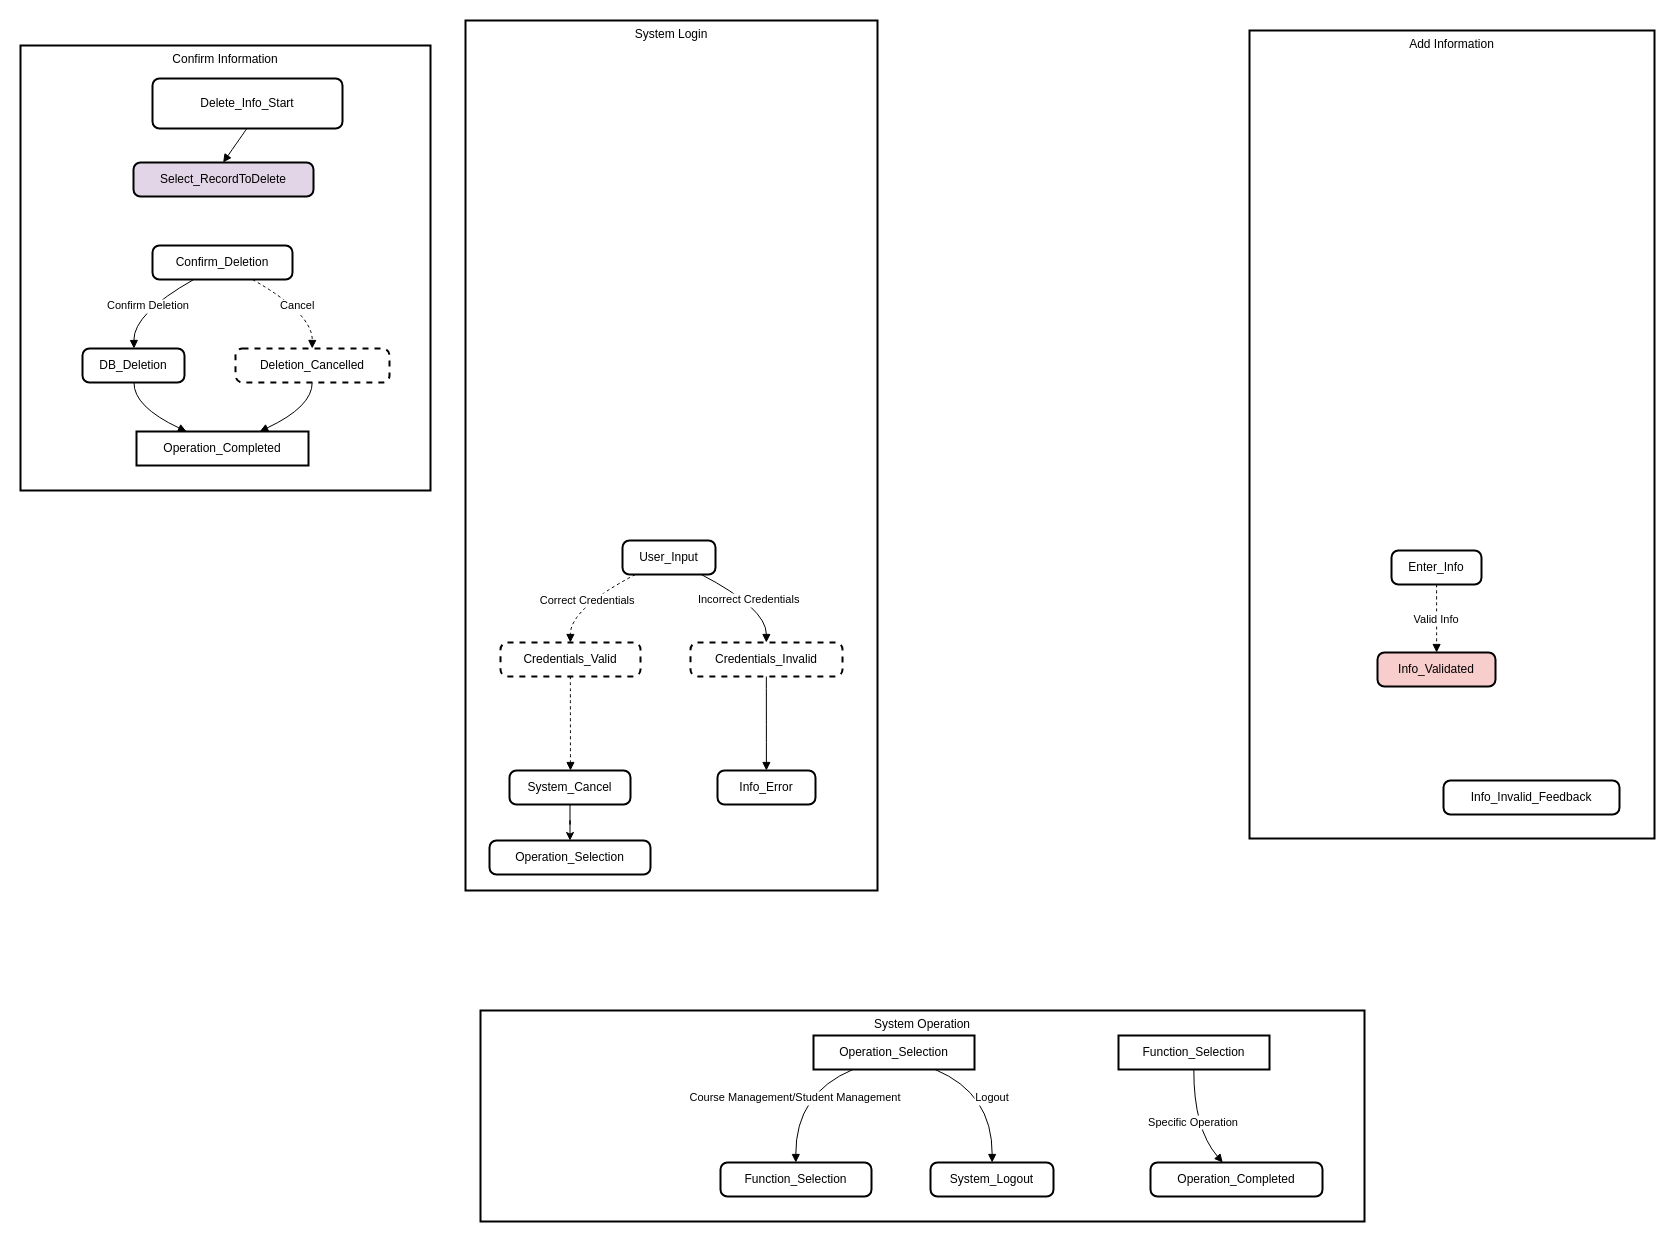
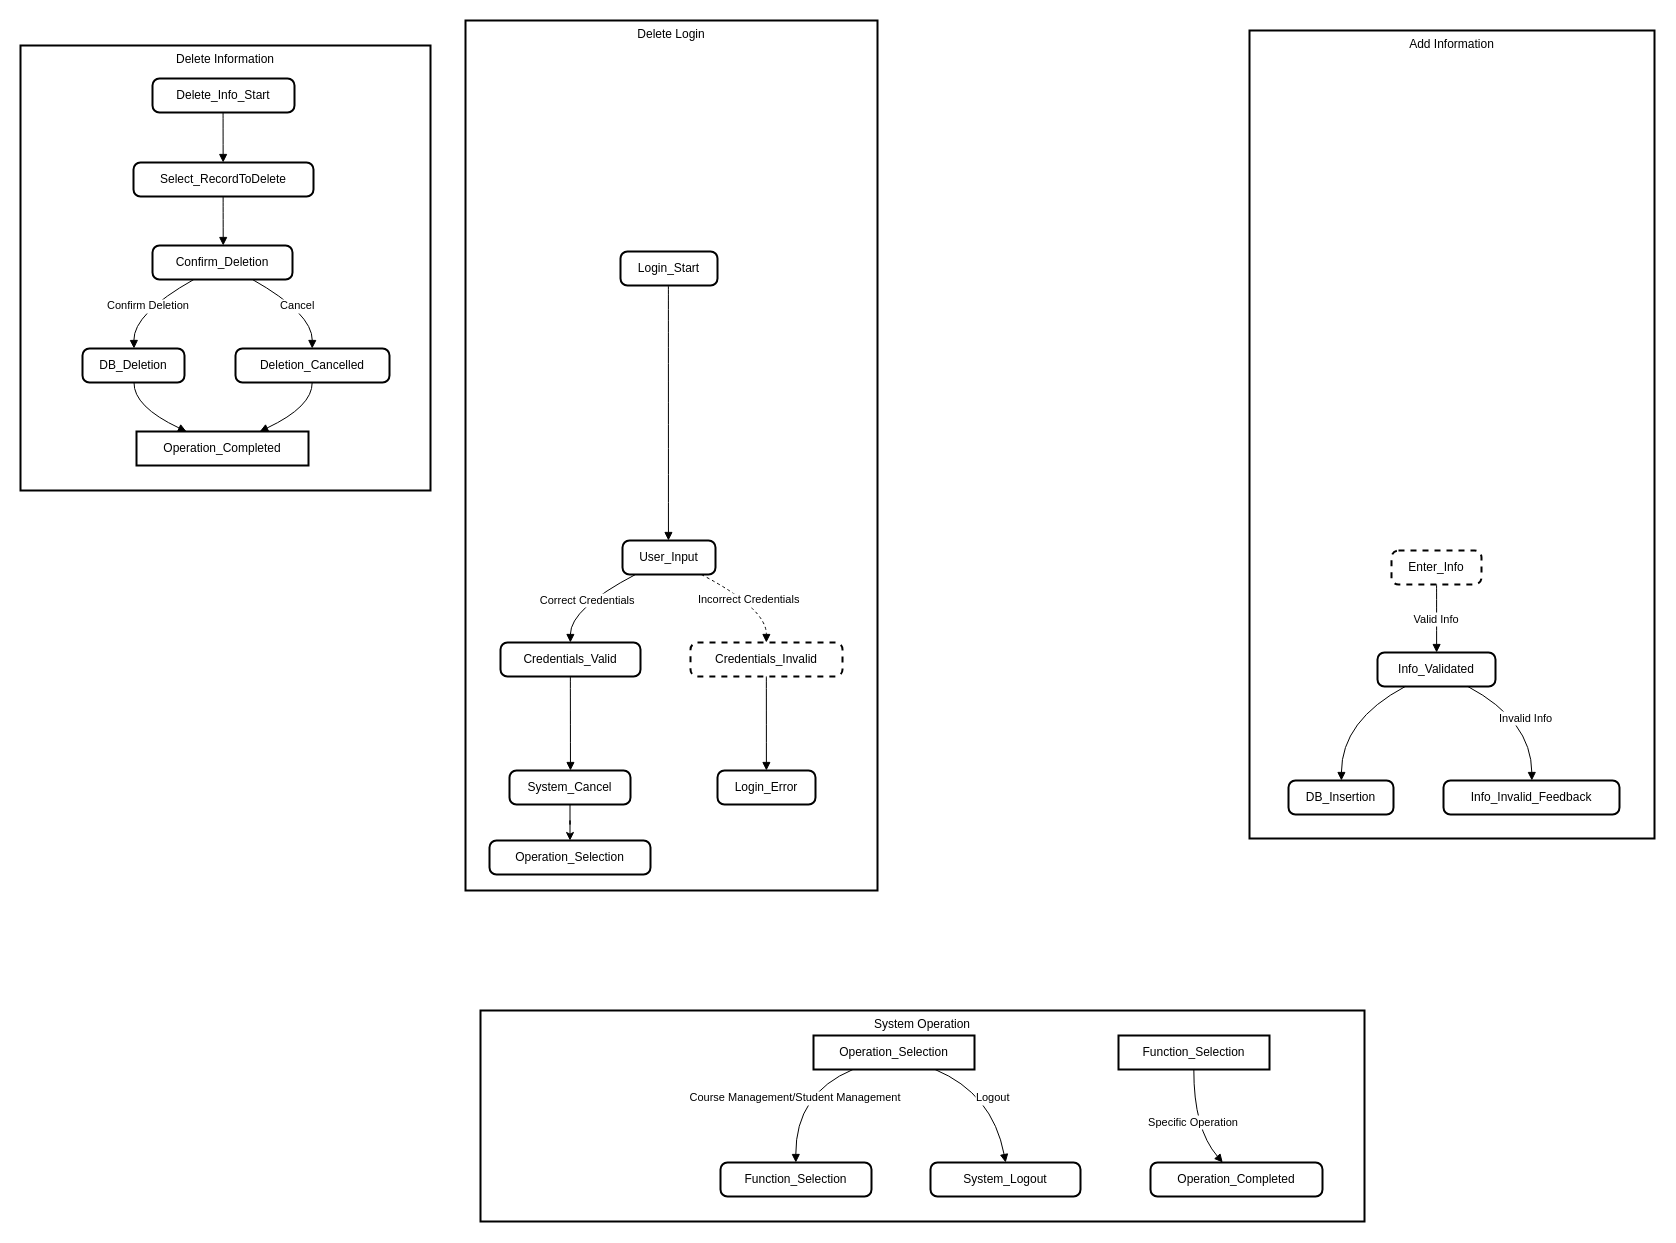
node "System Login": label "System Login" -> "Delete Login"
node "Confirm Information": label "Confirm Information" -> "Delete Information"
node "Delete_Info_Start": size 190x50 -> 142x34
node "Select_RecordToDelete": fillcolor #e1d5e7 -> #ffffff
edge "Select_RecordToDelete" -> "Confirm_Deletion": added
node "Login_Start": added
edge "Confirm_Deletion" -> "Deletion_Cancelled": style dashed -> solid
node "Deletion_Cancelled": style dashed -> solid
edge "Login_Start" -> "User_Input": added
node "Enter_Info": style solid -> dashed
edge "User_Input" -> "Credentials_Invalid": style solid -> dashed
edge "User_Input" -> "Credentials_Valid": style dashed -> solid
edge "Enter_Info" -> "Info_Validated": style dashed -> solid
node "Credentials_Valid": style dashed -> solid
node "Info_Validated": fillcolor #f8cecc -> #ffffff
edge "Credentials_Valid" -> "System_Cancel": style dashed -> solid
edge "Info_Validated" -> "Info_Invalid_Feedback": added, label "Invalid Info"
edge "Info_Validated" -> "DB_Insertion": added
node "Info_Error": label "Info_Error" -> "Login_Error"
node "DB_Insertion": added
node "System_Logout": size 123x34 -> 150x34
